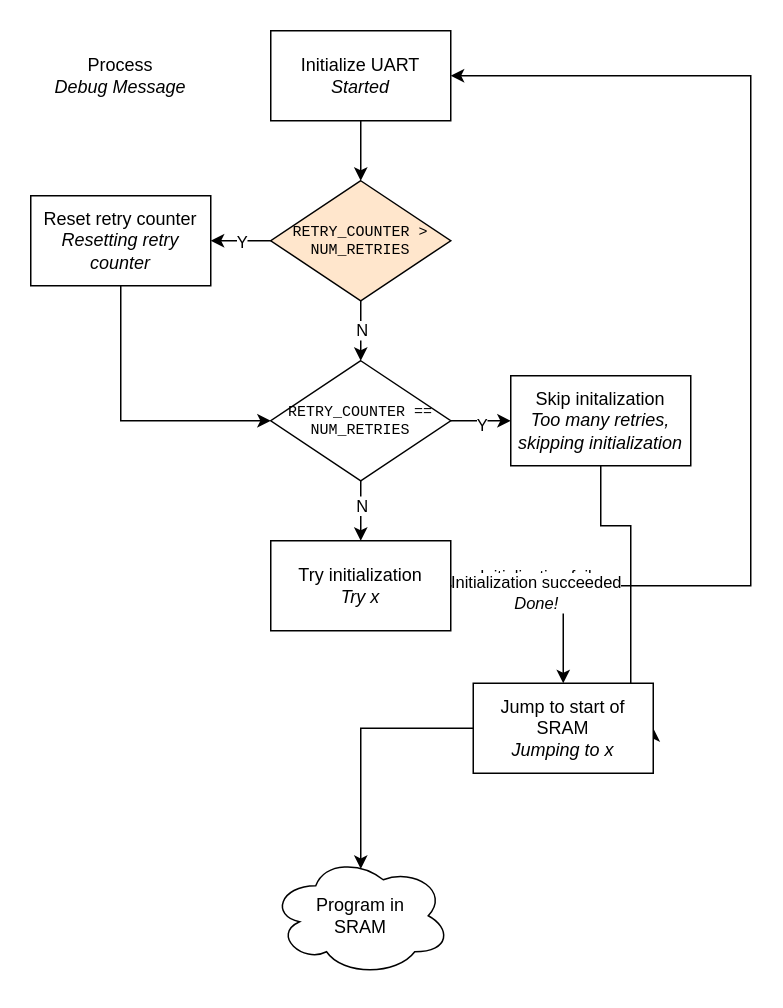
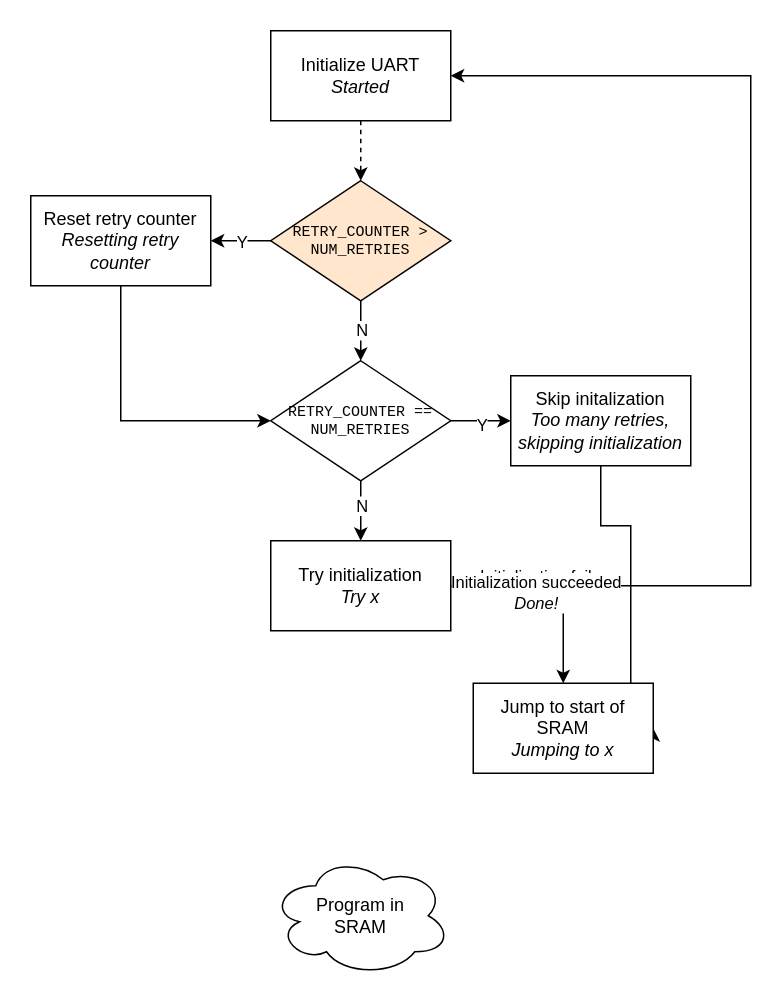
node "Process Debug Message": removed
edge "Initialize UART Started" -> "RETRY_COUNTER > NUM_RETRIES": style solid -> dashed
edge "Jump to start of SRAM Jumping to x" -> "Program in SRAM": removed
